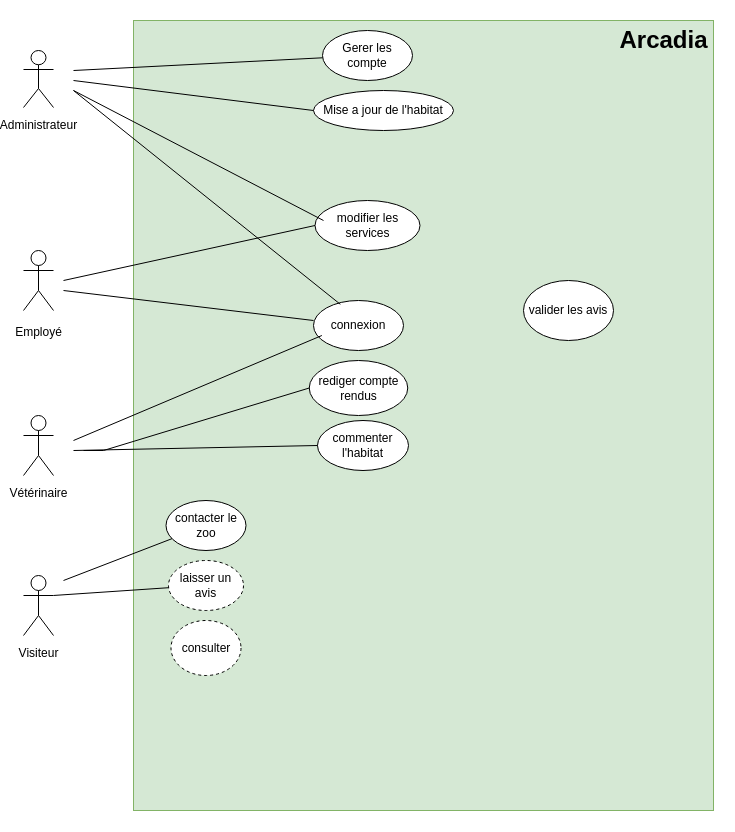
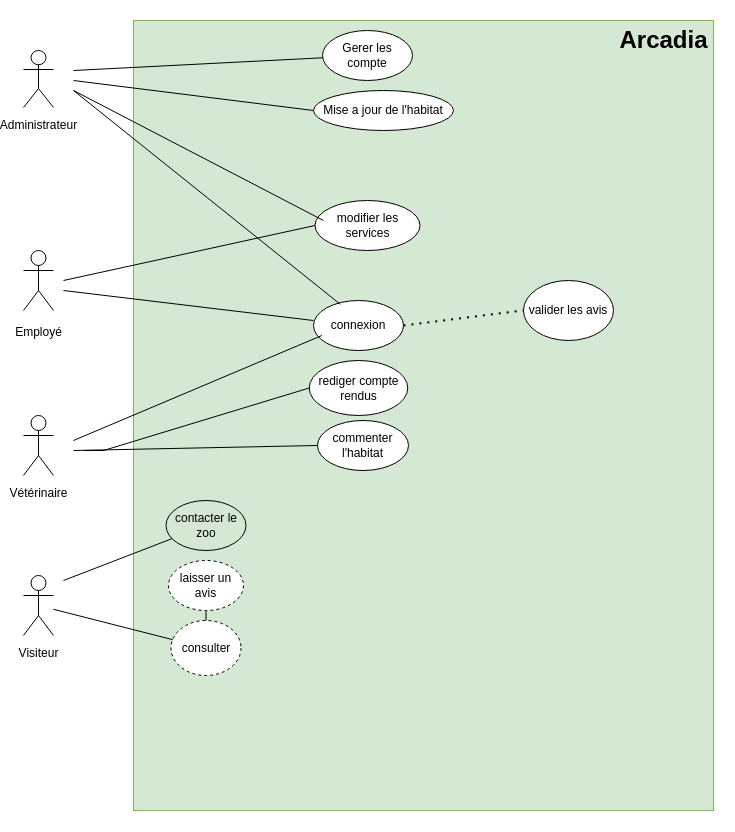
edge "valider les avis" -- "connexion": added
node "contacter le zoo": fillcolor #ffffff -> #d5e8d4
edge "laisser un avis" -- "Visiteur": now "laisser un avis" -- "consulter"
edge "Visiteur" -- "consulter": added
